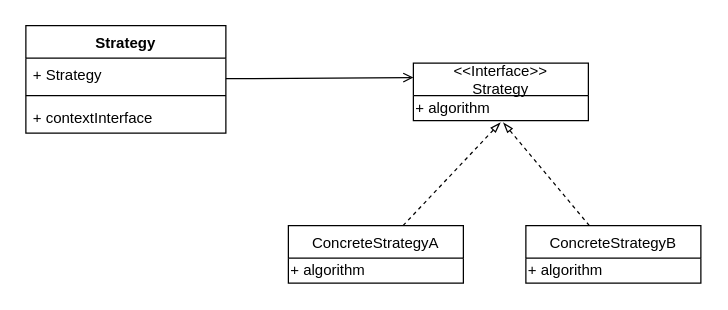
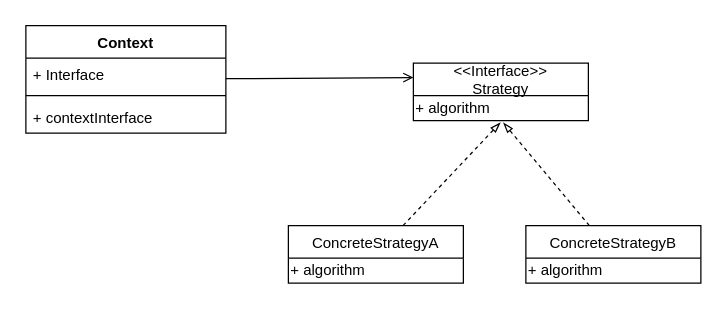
node "Strategy": label "Strategy" -> "Context"
node "+ Strategy": label "+ Strategy" -> "+ Interface"
